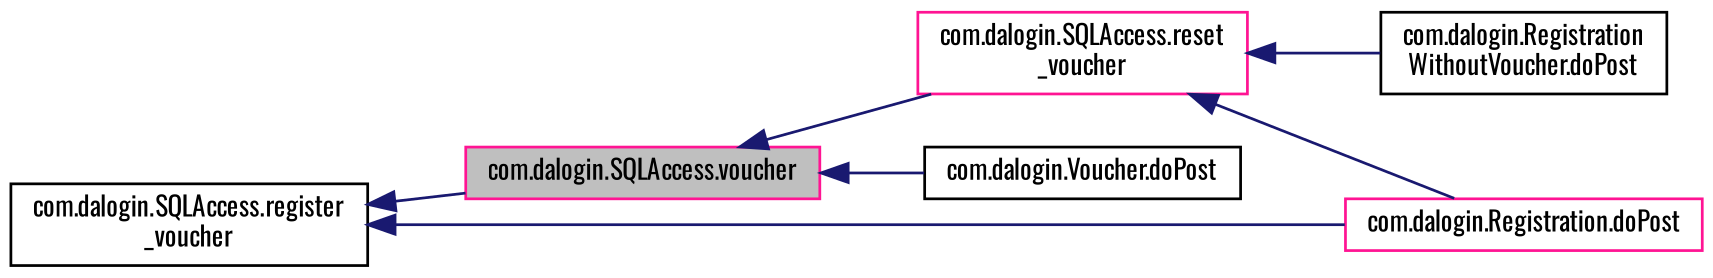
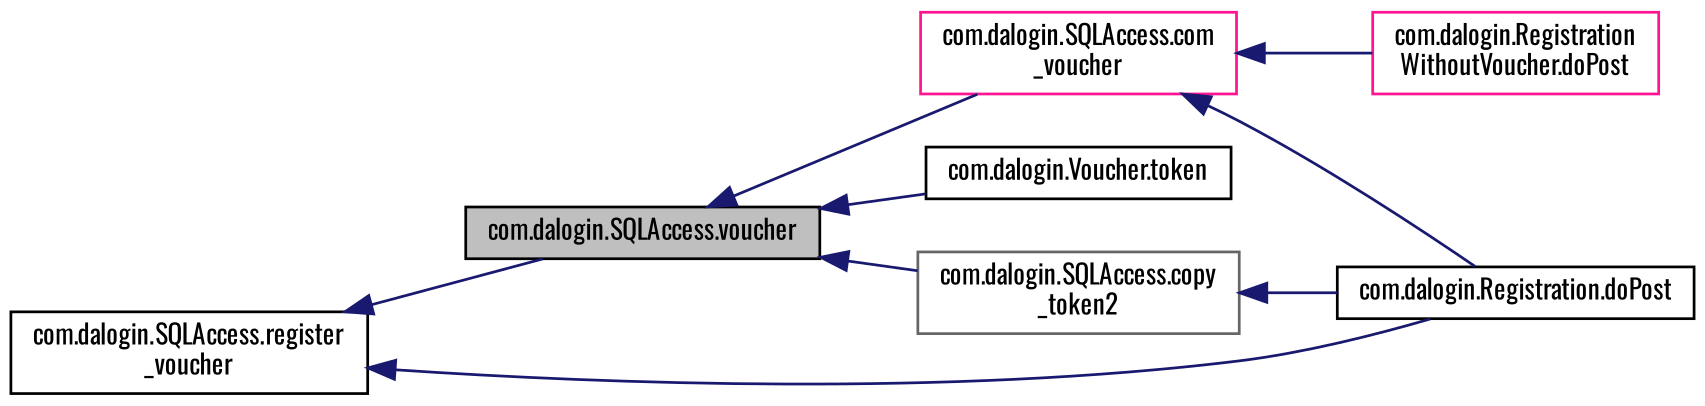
node "com.dalogin.SQLAccess.reset _voucher": label "com.dalogin.SQLAccess.reset _voucher" -> "com.dalogin.SQLAccess.com _voucher"
node "com.dalogin.Registration WithoutVoucher.doPost": color black -> deeppink
node "com.dalogin.SQLAccess.voucher": color deeppink -> black
node "com.dalogin.Voucher.doPost": label "com.dalogin.Voucher.doPost" -> "com.dalogin.Voucher.token"
node "com.dalogin.Registration.doPost": color deeppink -> black
node "com.dalogin.SQLAccess.copy _token2": added
